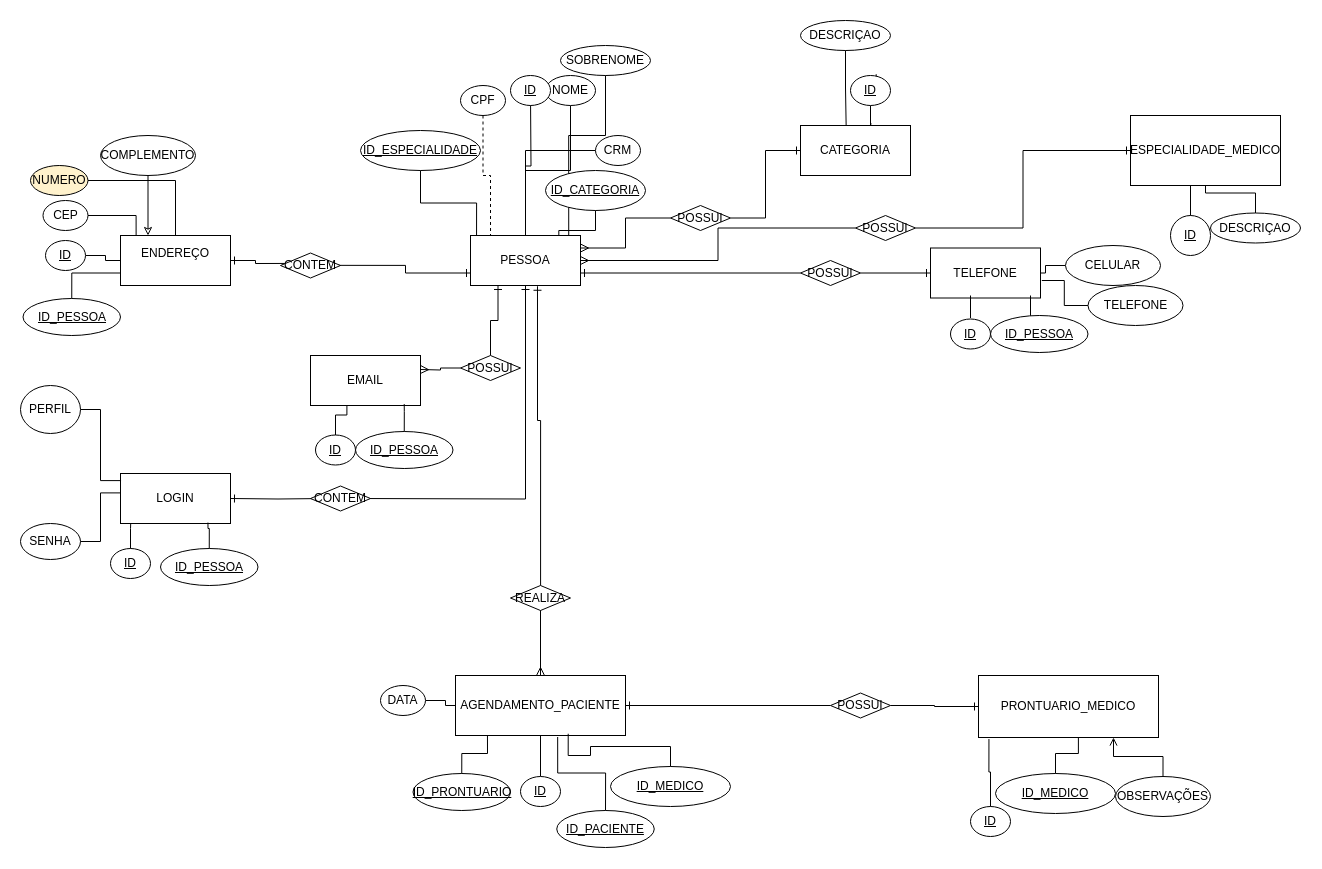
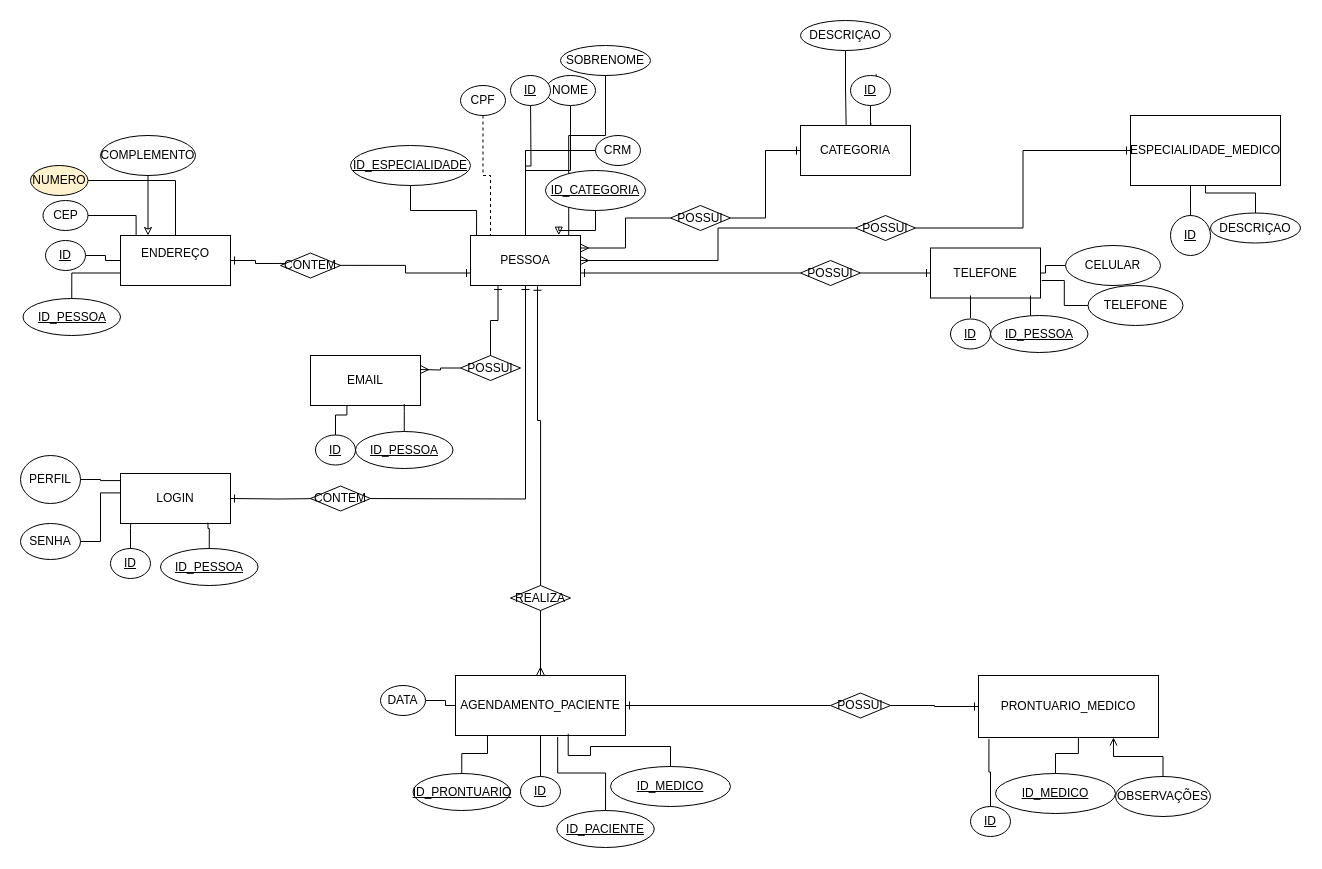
node "ID_ESPECIALIDADE": moved (421, 151) -> (411, 166)
edge "ID_CATEGORIA" -- "PESSOA": arrowhead none -> block
node "PERFIL": moved (51, 410) -> (51, 480)
